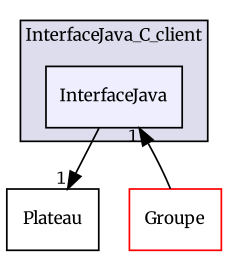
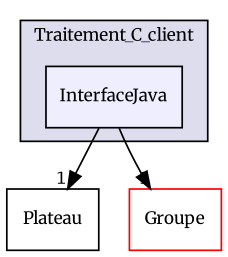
cluster "InterfaceJava_C_client": label "InterfaceJava_C_client" -> "Traitement_C_client"
edge "Groupe" -> "InterfaceJava": reversed
